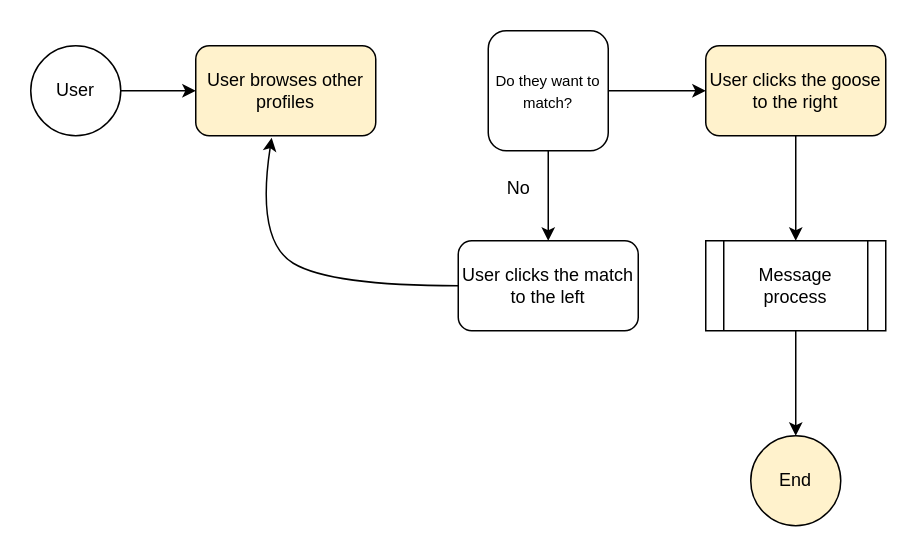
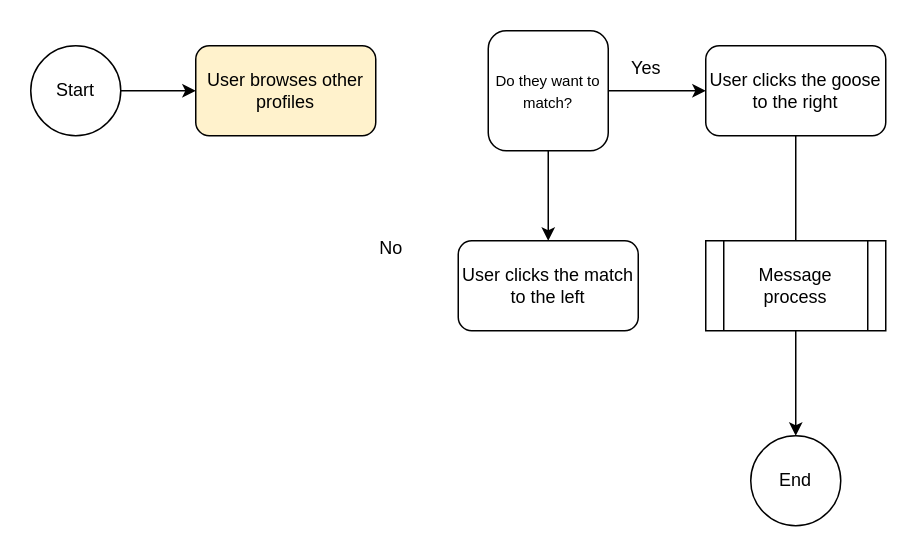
node "Yes": added
node "User": label "User" -> "Start"
node "User clicks the goose to the right": fillcolor #fff2cc -> #ffffff
node "No": moved (518, 188) -> (391, 248)
edge "User clicks the goose to the right" -> "Message process": arrowhead classic -> none
edge "User clicks the match to the left" -> "User browses other profiles": removed
node "End": fillcolor #fff2cc -> #ffffff
